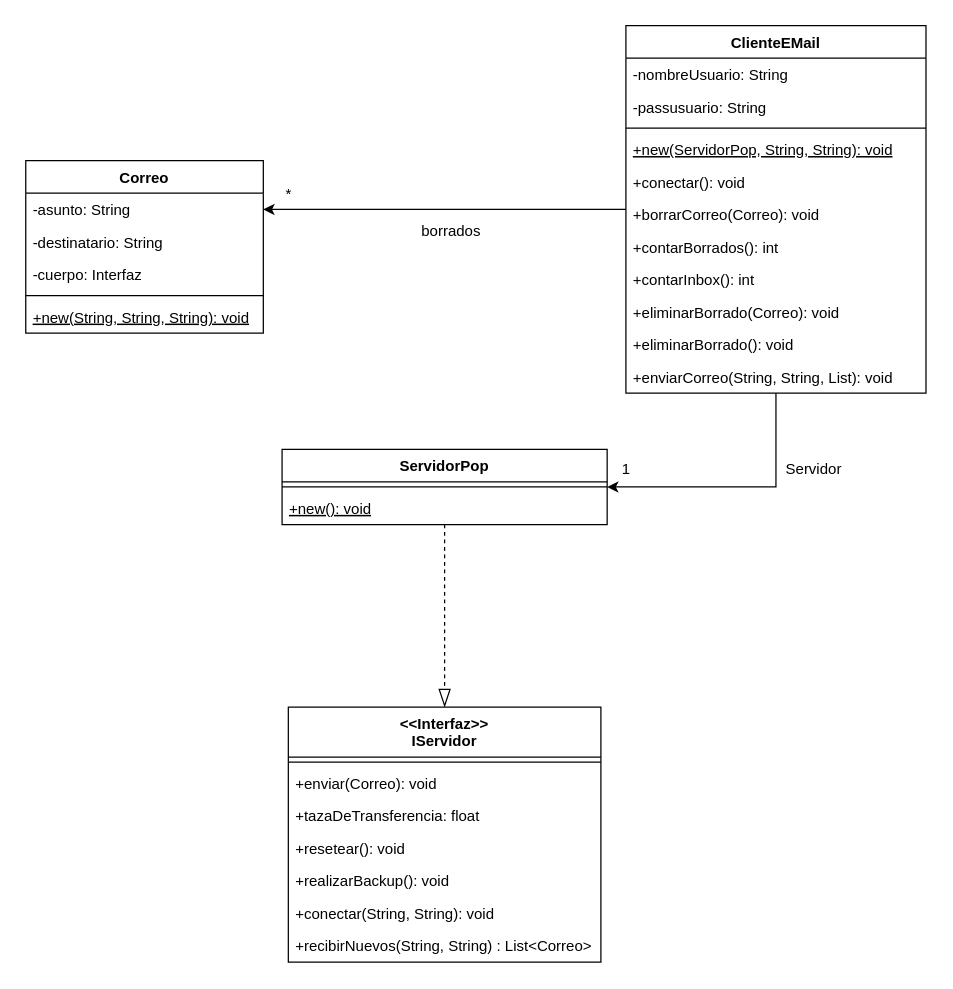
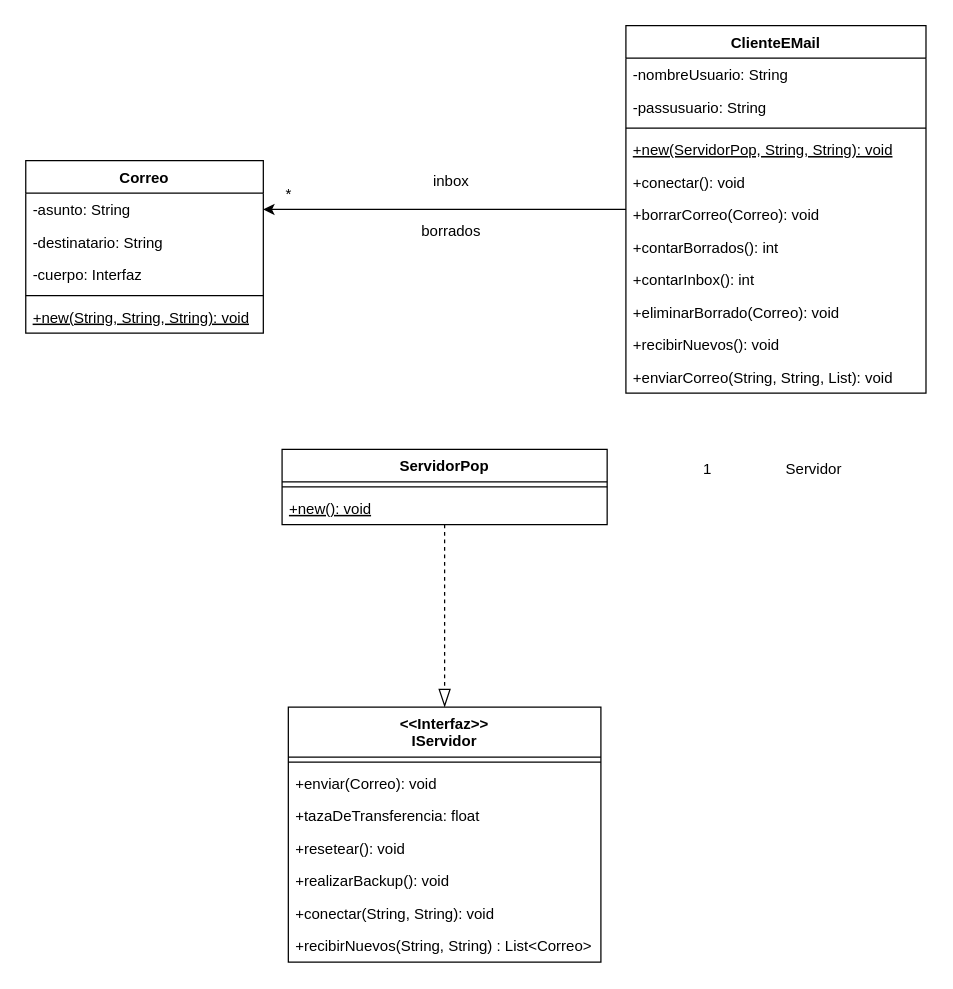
node "inbox": added
node "+eliminarBorrado(): void": label "+eliminarBorrado(): void" -> "+recibirNuevos(): void"
node "1": moved (626, 469) -> (707, 469)
edge "ClienteEMail" -> "ServidorPop": removed
